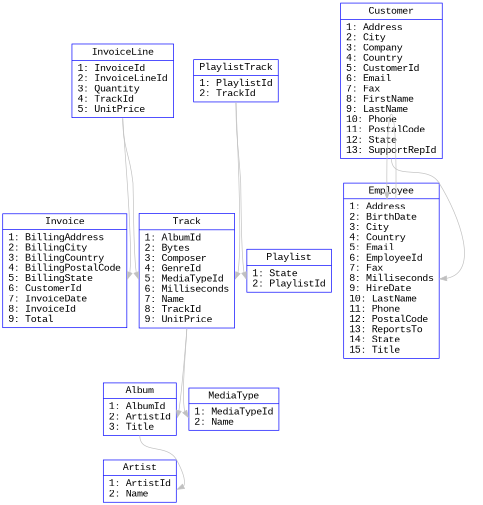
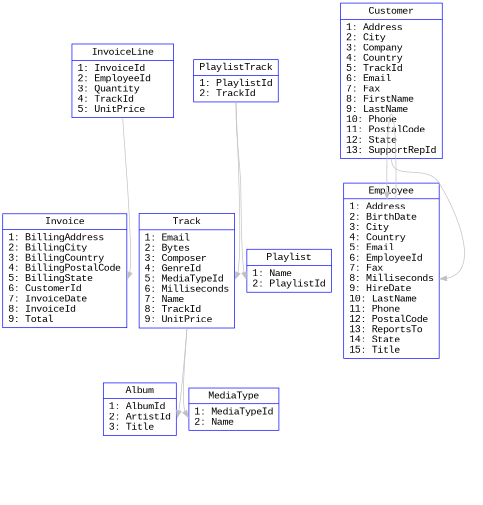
node "Customer": text "5: CustomerId" -> "5: TrackId"
node "InvoiceLine": text "2: InvoiceLineId" -> "2: EmployeeId"
edge "InvoiceLine" -> "Track": removed
node "Track": text "1: AlbumId" -> "1: Email"
node "Playlist": text "1: State" -> "1: Name"
node "Artist": removed
